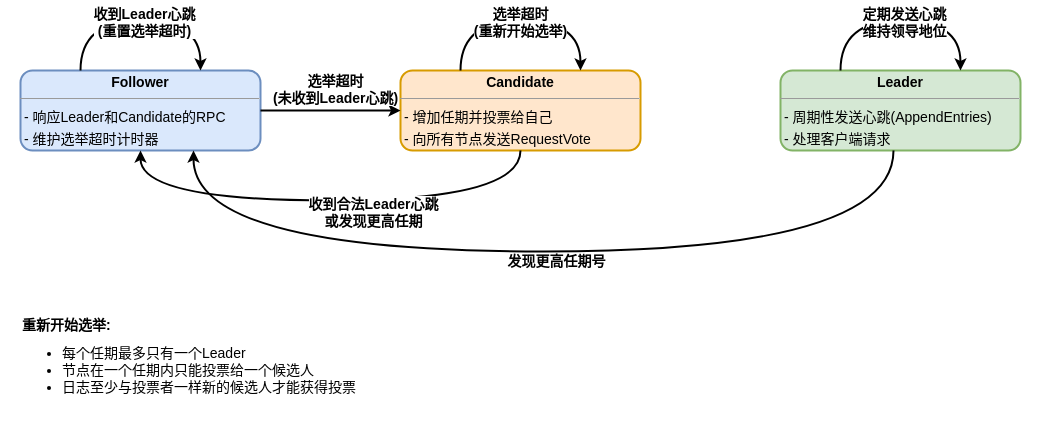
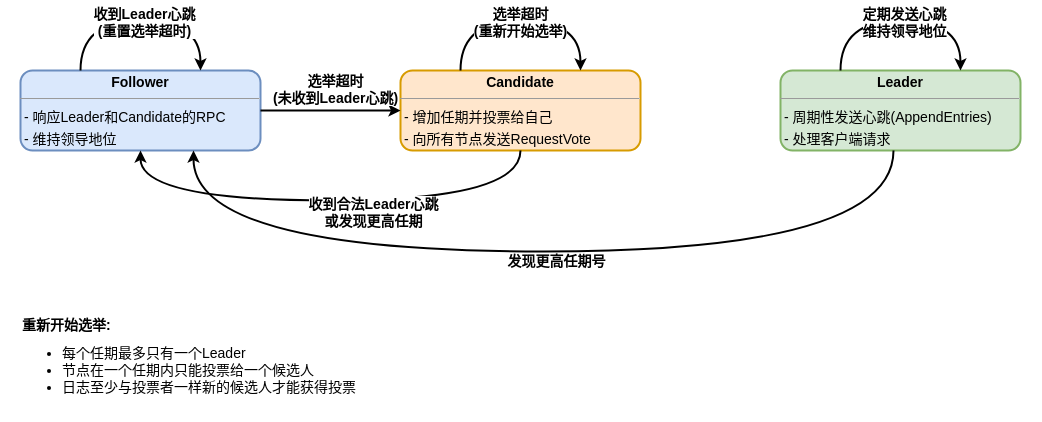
node "Follower - 响应Leader和Candidate的RPC - 维护选举超时计时器": label "Follower - 响应Leader和Candidate的RPC - 维护选举超时计时器" -> "Follower - 响应Leader和Candidate的RPC - 维持领导地位"
